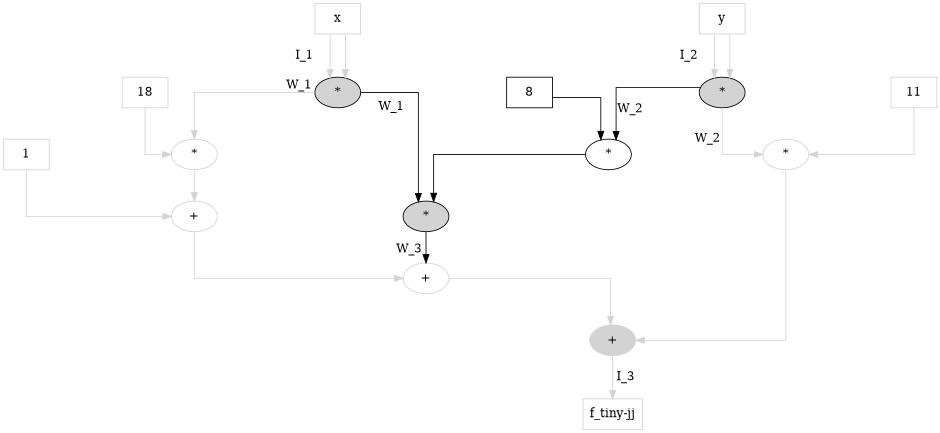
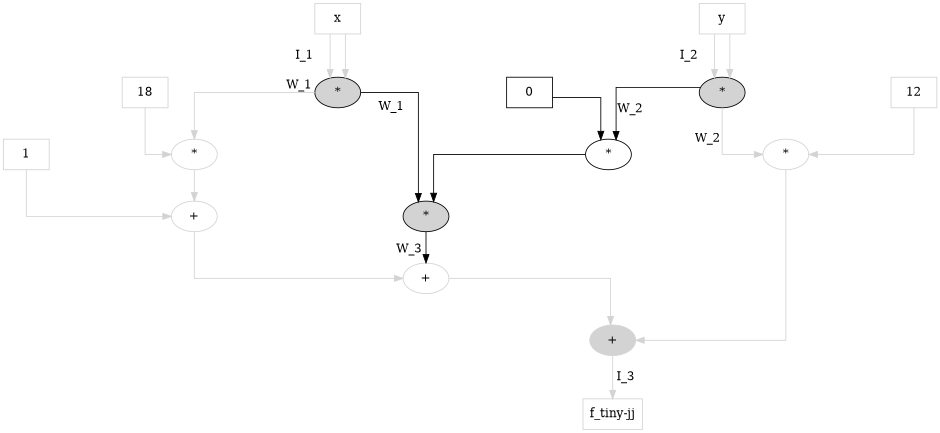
node "8": label "8" -> "0"
node "11": label "11" -> "12"
